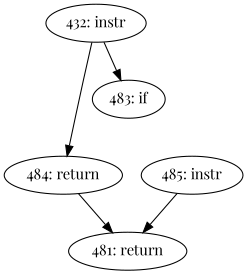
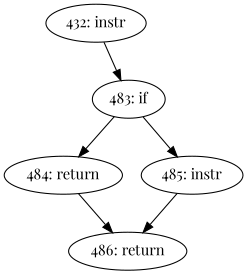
edge "432: instr" -> "484: return": now "483: if" -> "484: return"
edge "483: if" -> "485: instr": added
node "481: return": label "481: return" -> "486: return"
